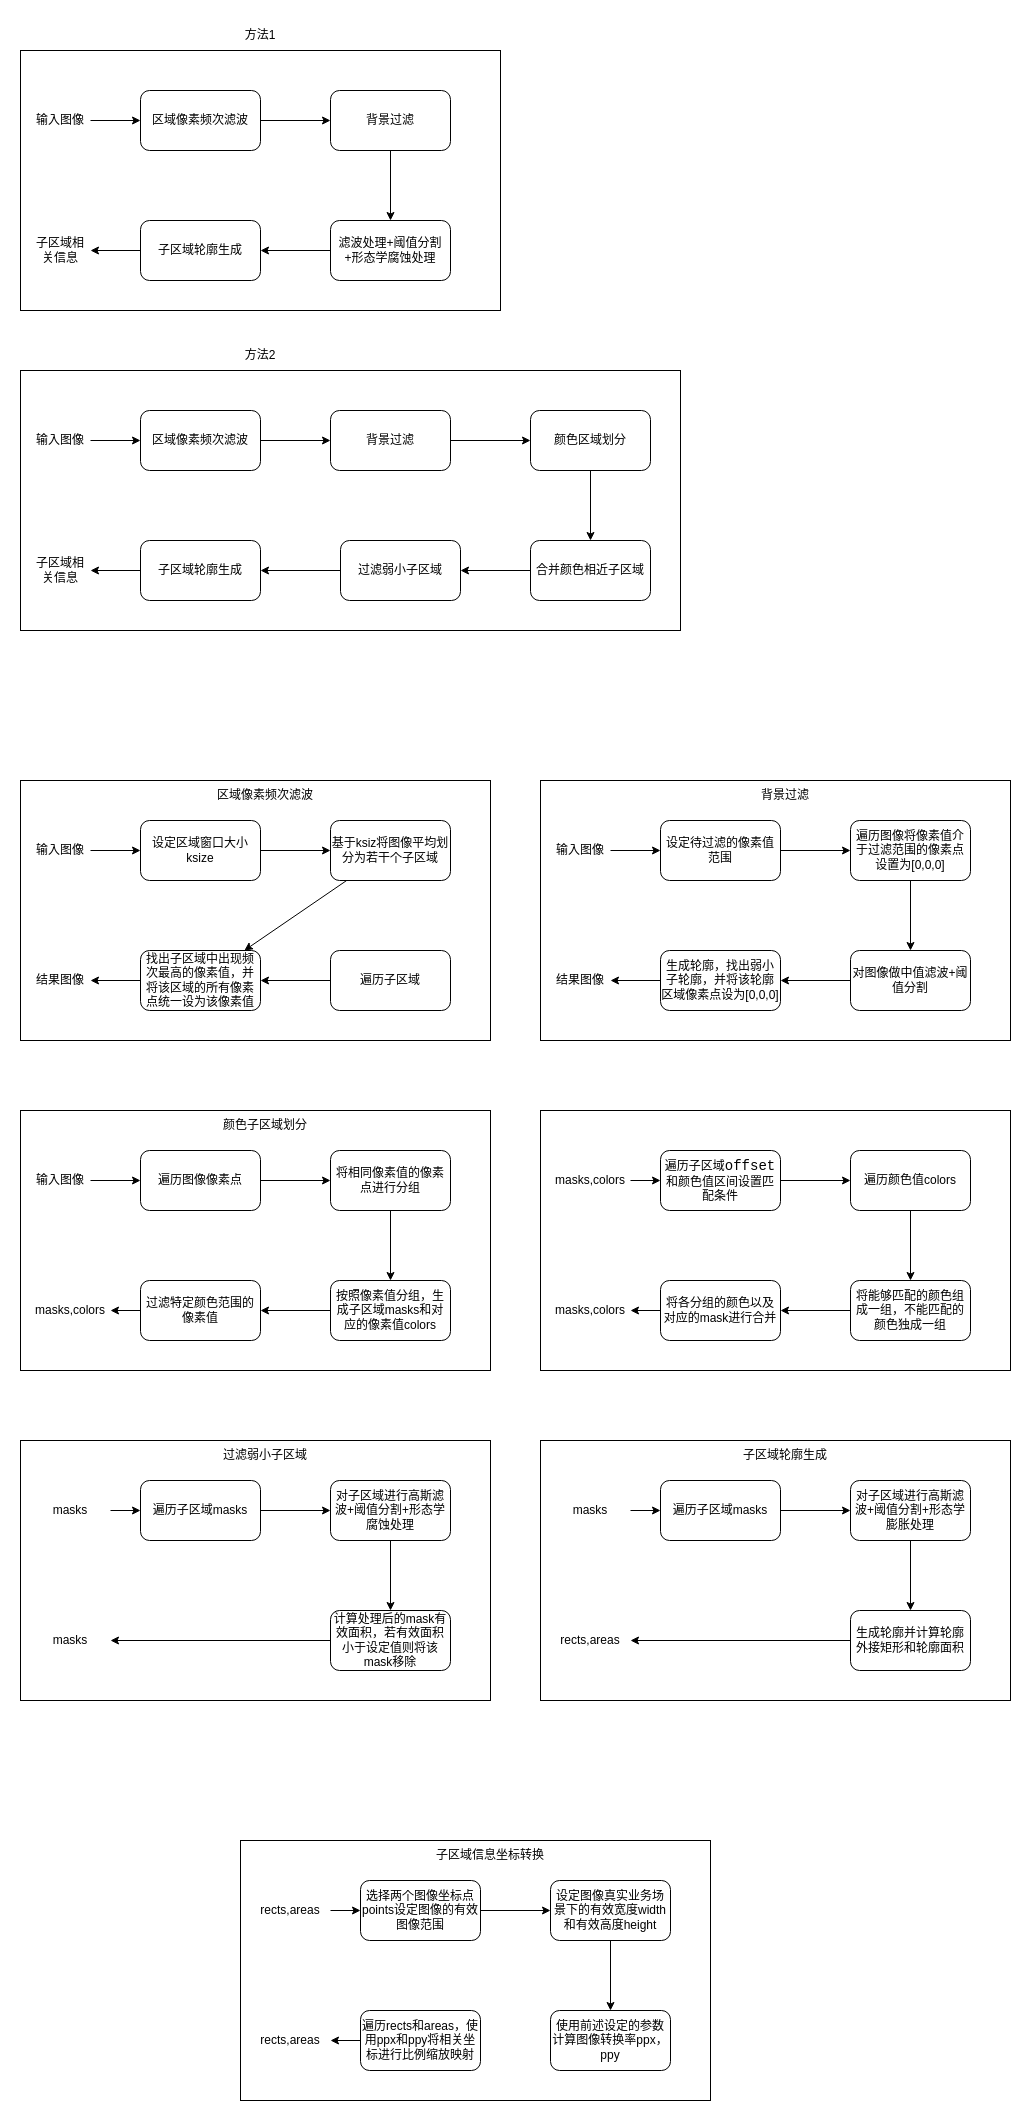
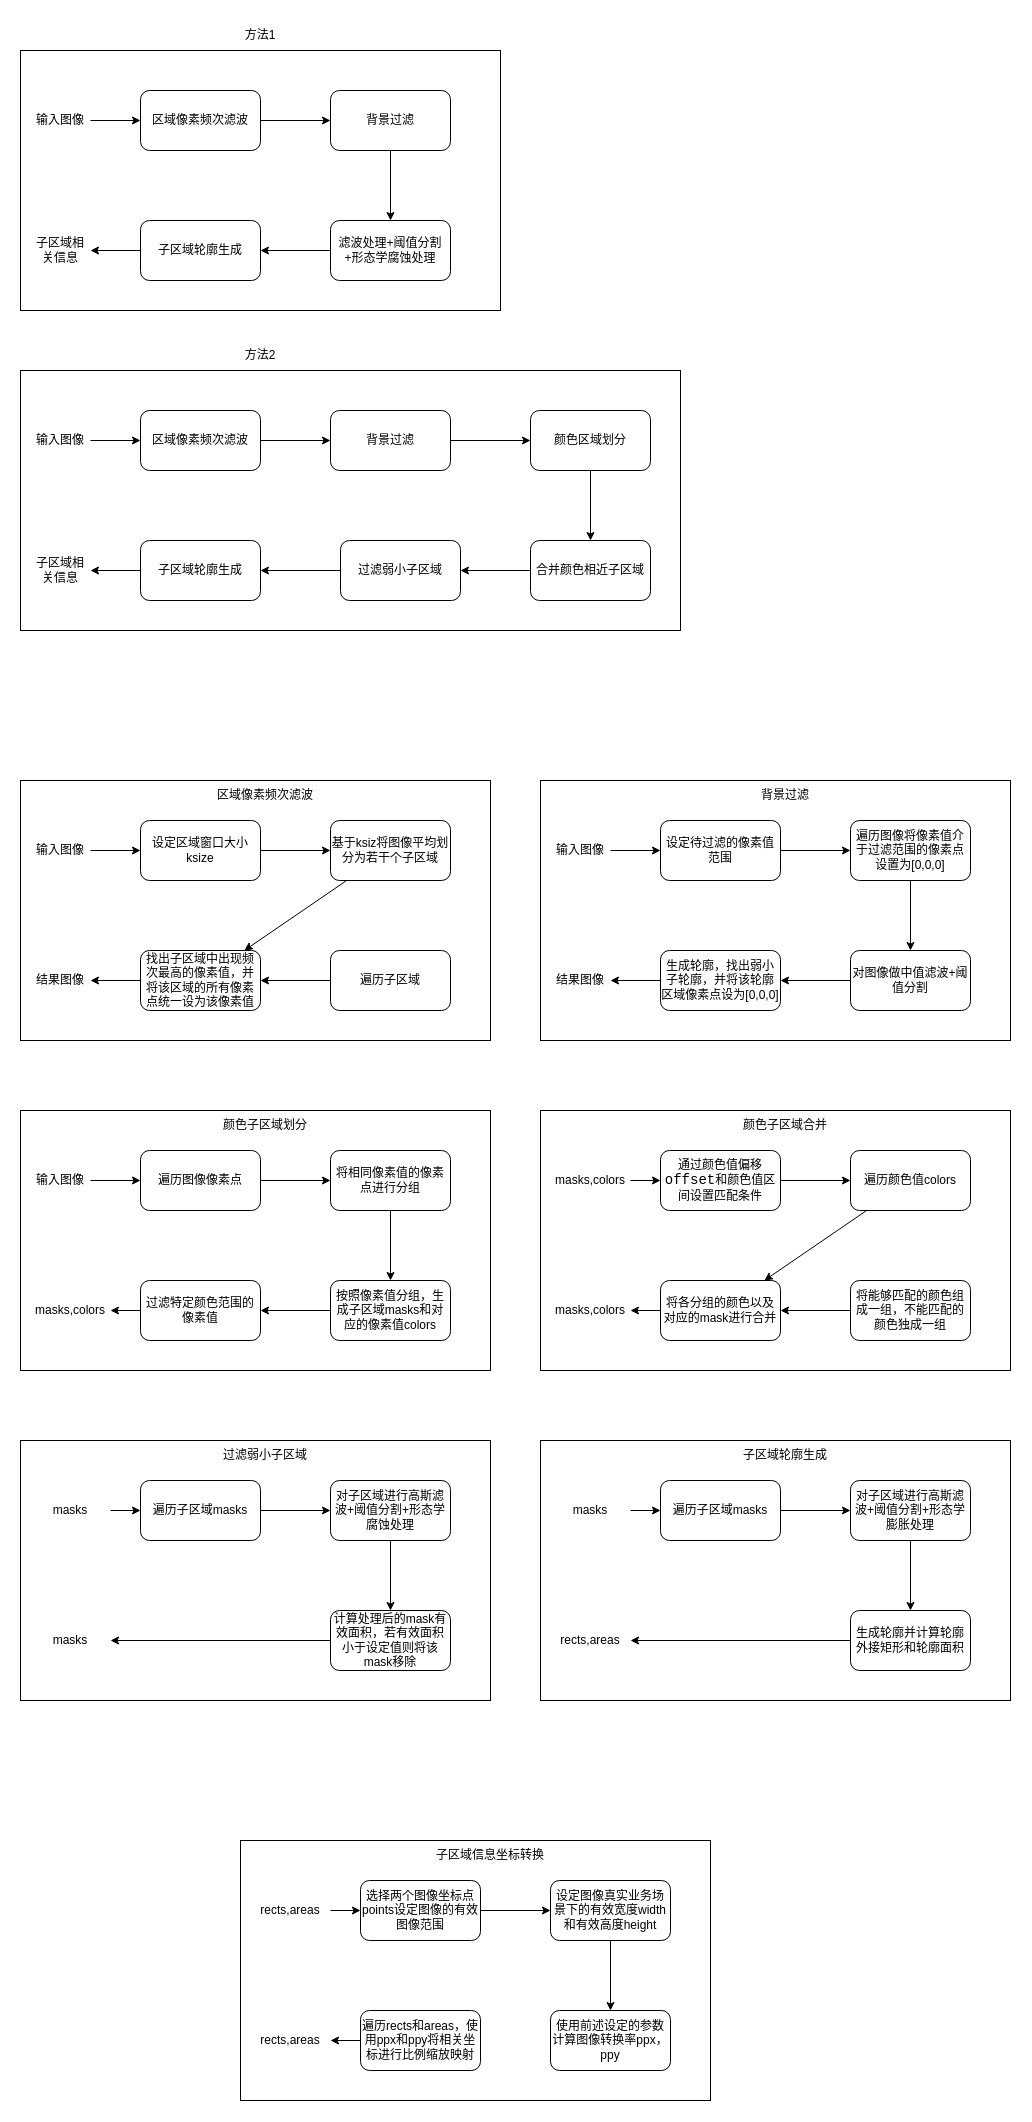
node "颜色子区域合并": added
node "遍历子区域offset和颜色值区间设置匹配条件": label "遍历子区域offset和颜色值区间设置匹配条件" -> "通过颜色值偏移offset和颜色值区间设置匹配条件"
edge "遍历颜色值colors" -> "将能够匹配的颜色组成一组，不能匹配的颜色独成一组": now "遍历颜色值colors" -> "将各分组的颜色以及对应的mask进行合并"
